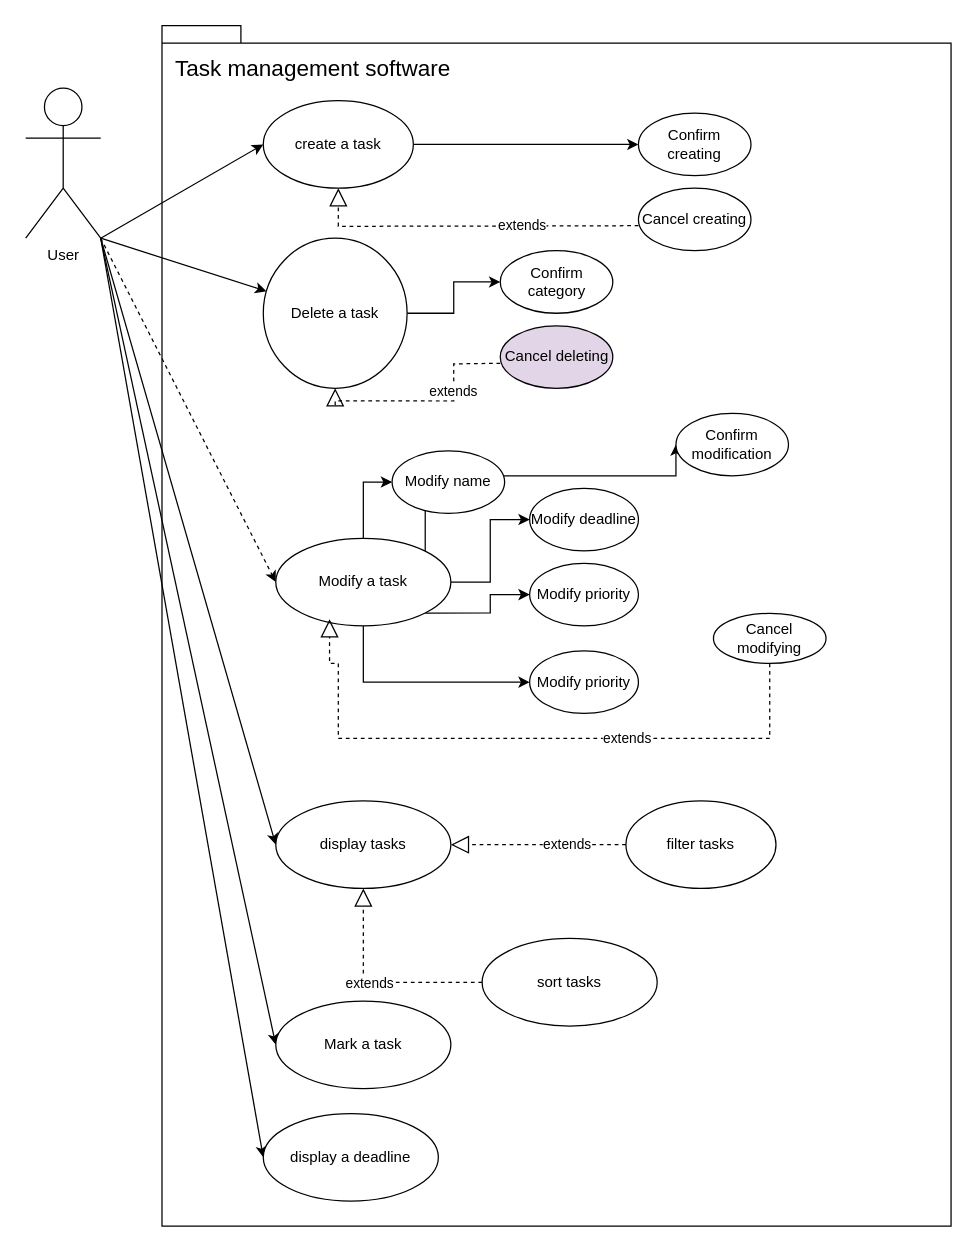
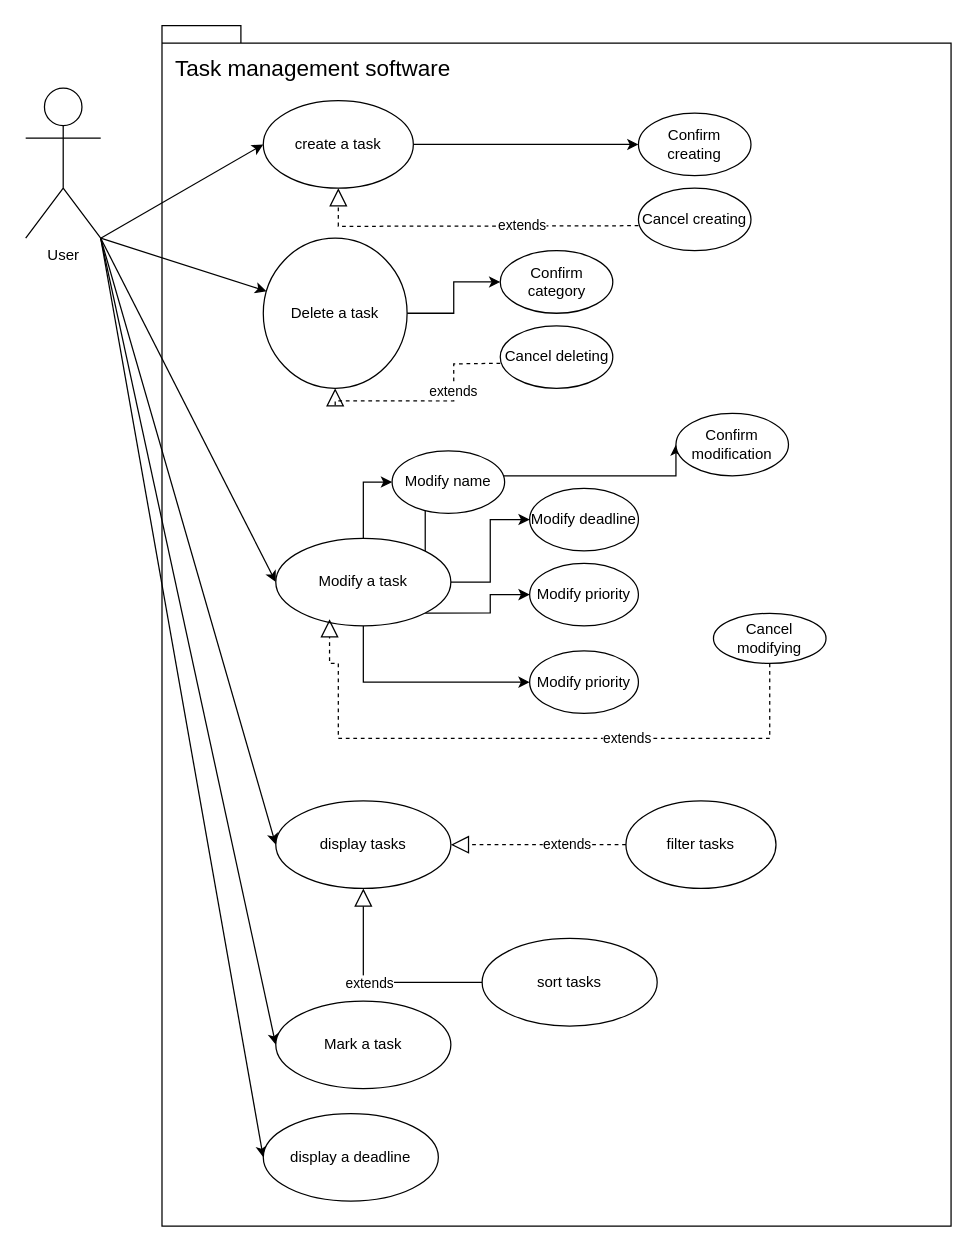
node "Cancel deleting": fillcolor #e1d5e7 -> #ffffff
edge "User" -> "Modify a task": style dashed -> solid
edge "sort tasks" -> "display tasks": style dashed -> solid
